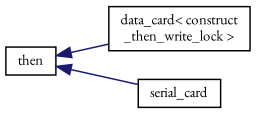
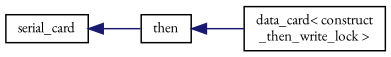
edge "serial_card" -> "then": reversed
